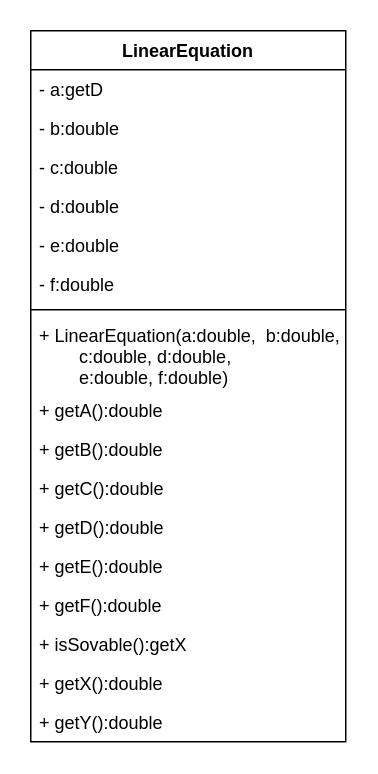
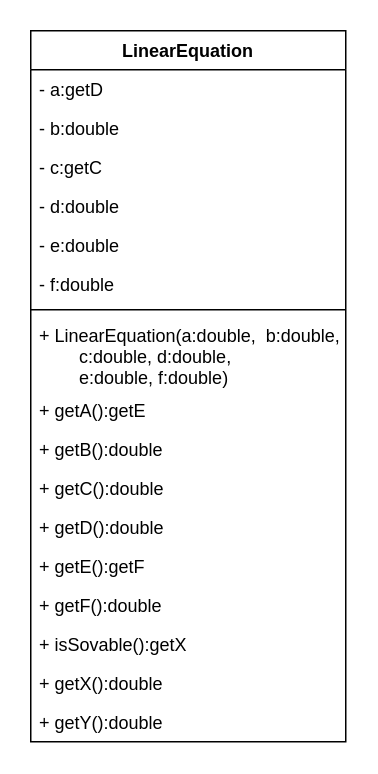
node "- c:double": label "- c:double" -> "- c:getC"
node "+ getA():double": label "+ getA():double" -> "+ getA():getE"
node "+ getE():double": label "+ getE():double" -> "+ getE():getF"
